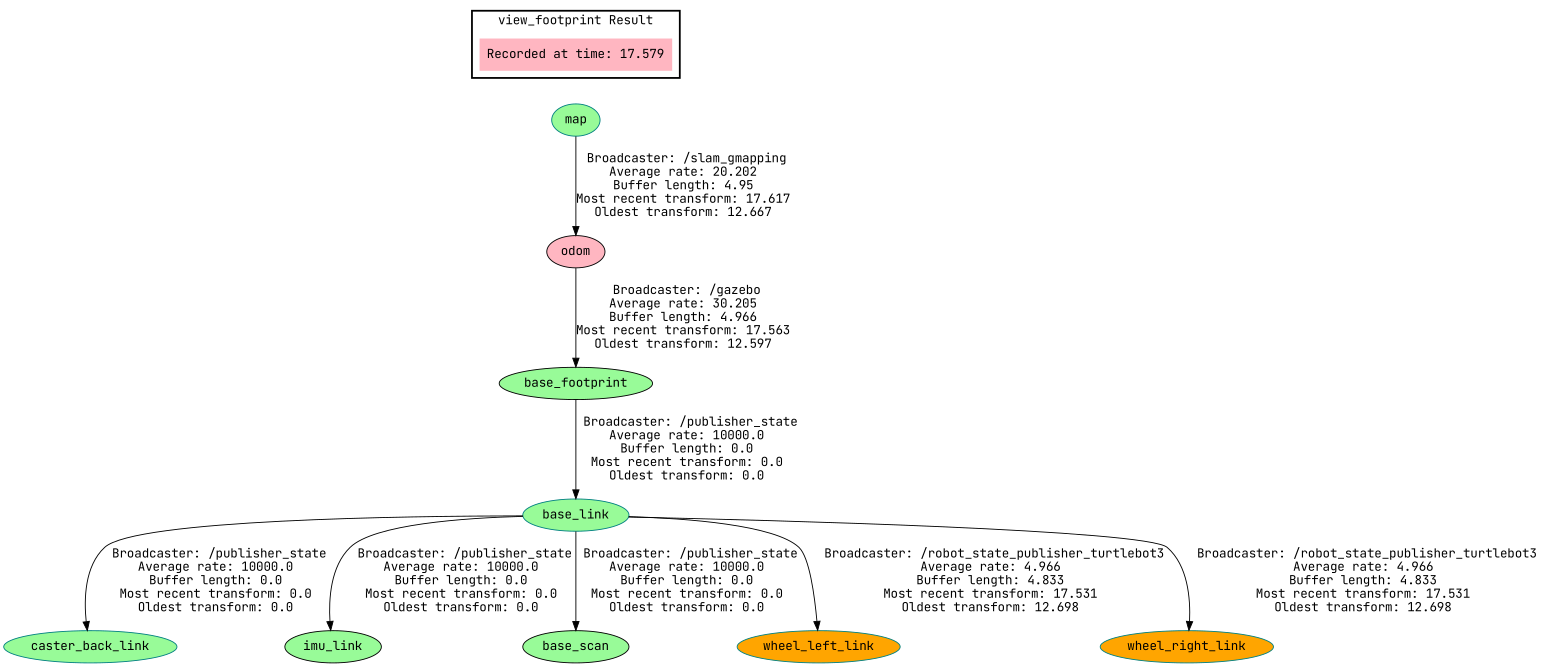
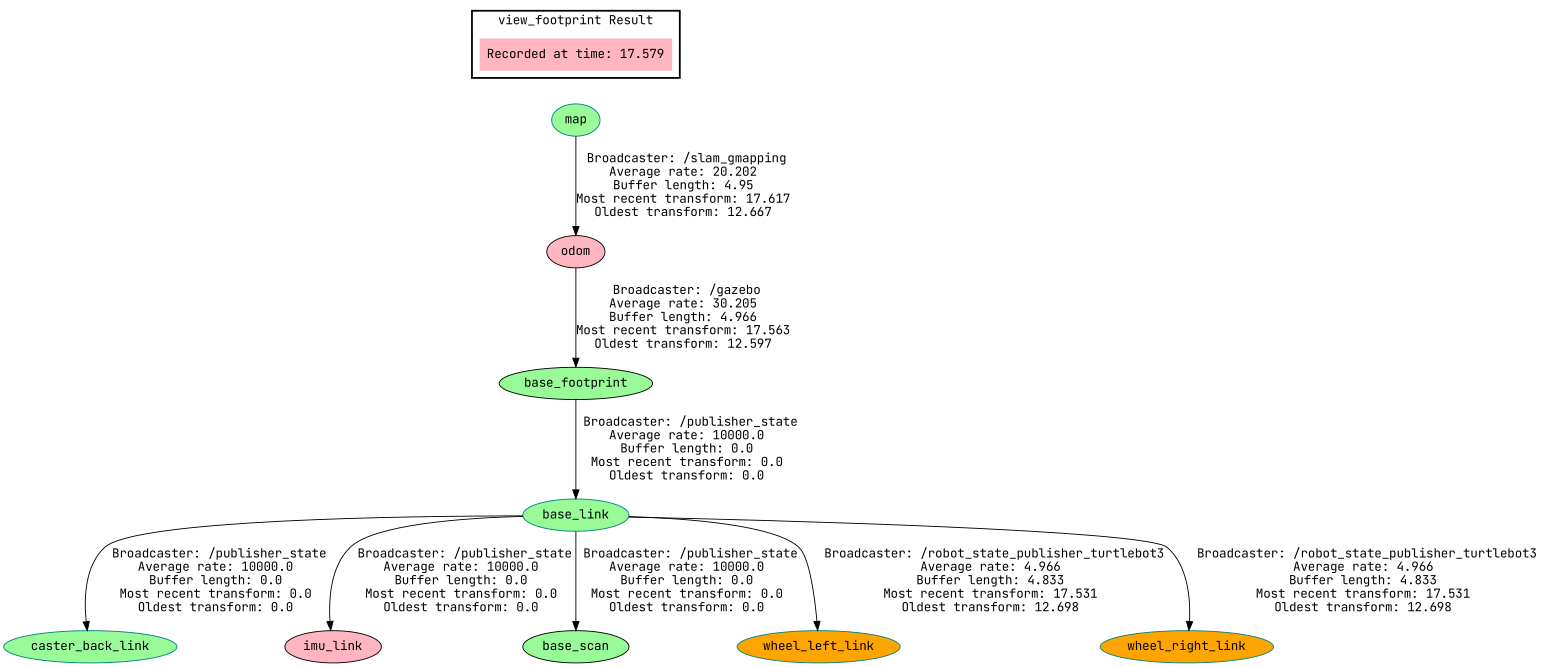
node "imu_link": fillcolor palegreen -> lightpink
